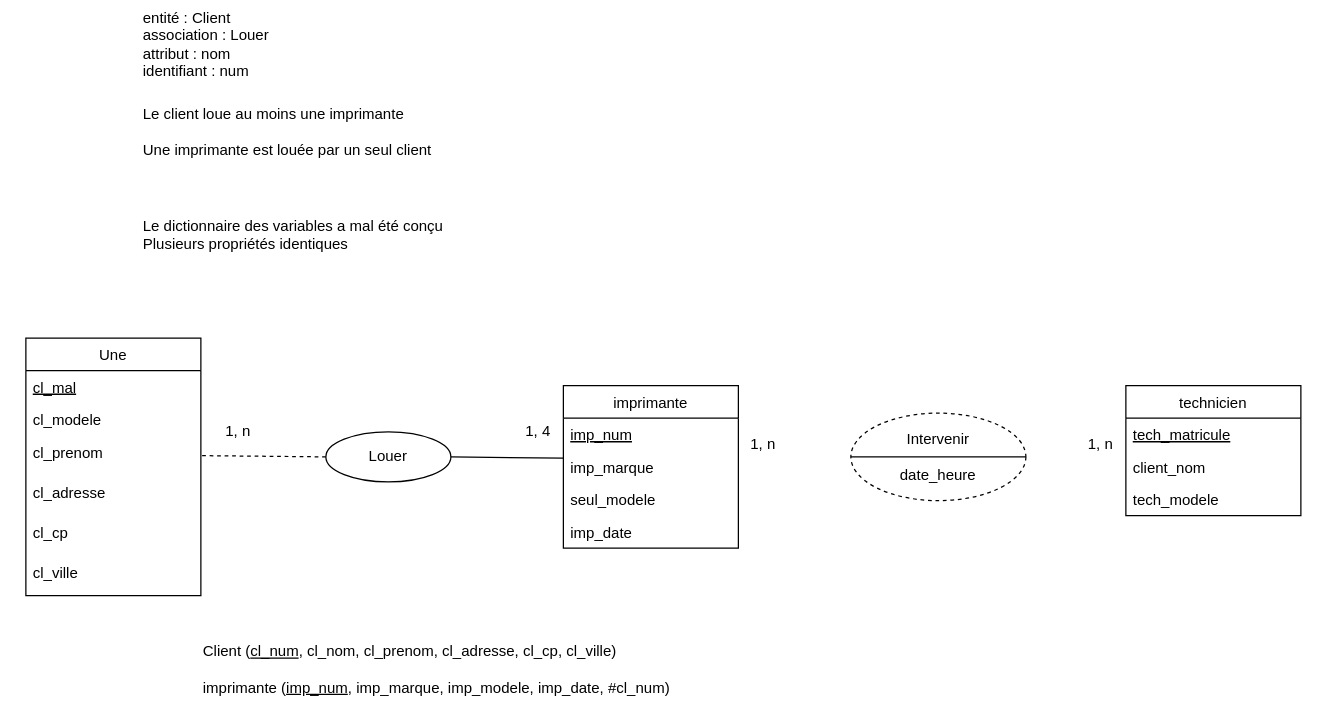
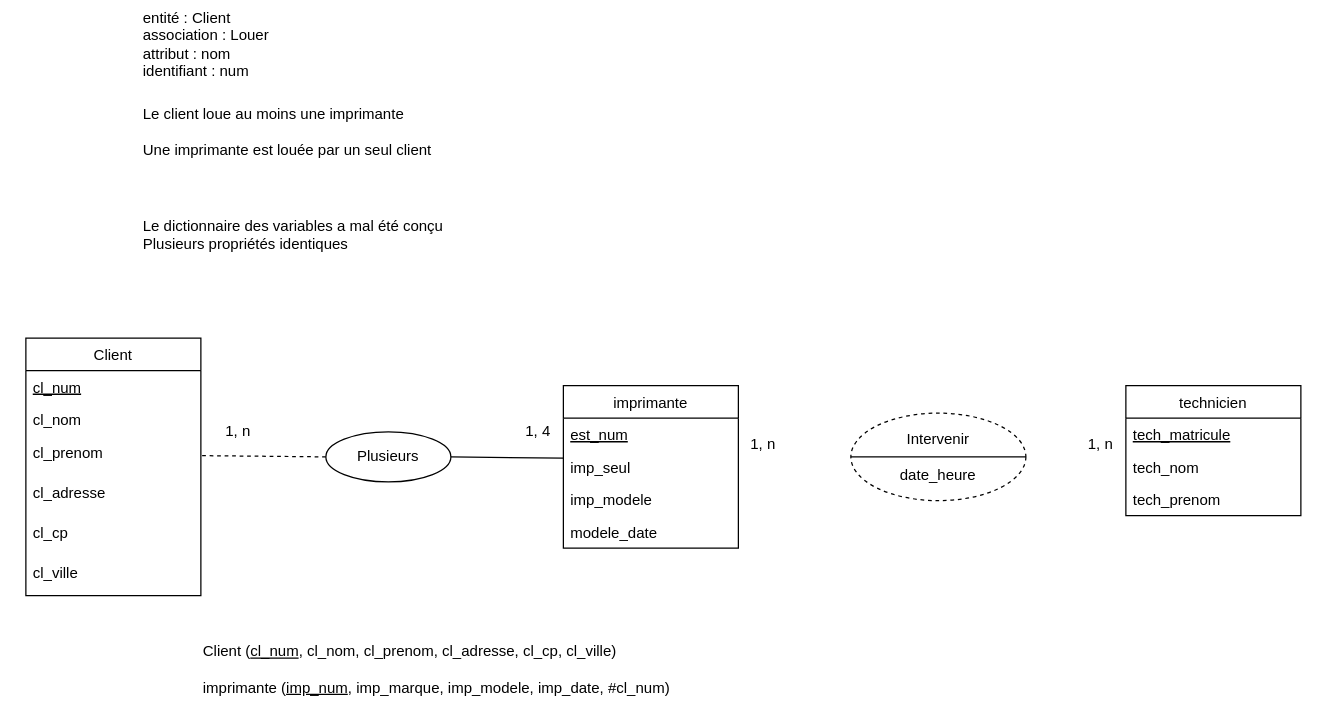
node "Une": label "Une" -> "Client"
node "cl_mal": label "cl_mal" -> "cl_num"
node "cl_modele": label "cl_modele" -> "cl_nom"
node "imp_num": label "imp_num" -> "est_num"
node "Louer": label "Louer" -> "Plusieurs"
node "imp_marque": label "imp_marque" -> "imp_seul"
node "client_nom": label "client_nom" -> "tech_nom"
node "seul_modele": label "seul_modele" -> "imp_modele"
node "tech_modele": label "tech_modele" -> "tech_prenom"
node "imp_date": label "imp_date" -> "modele_date"
